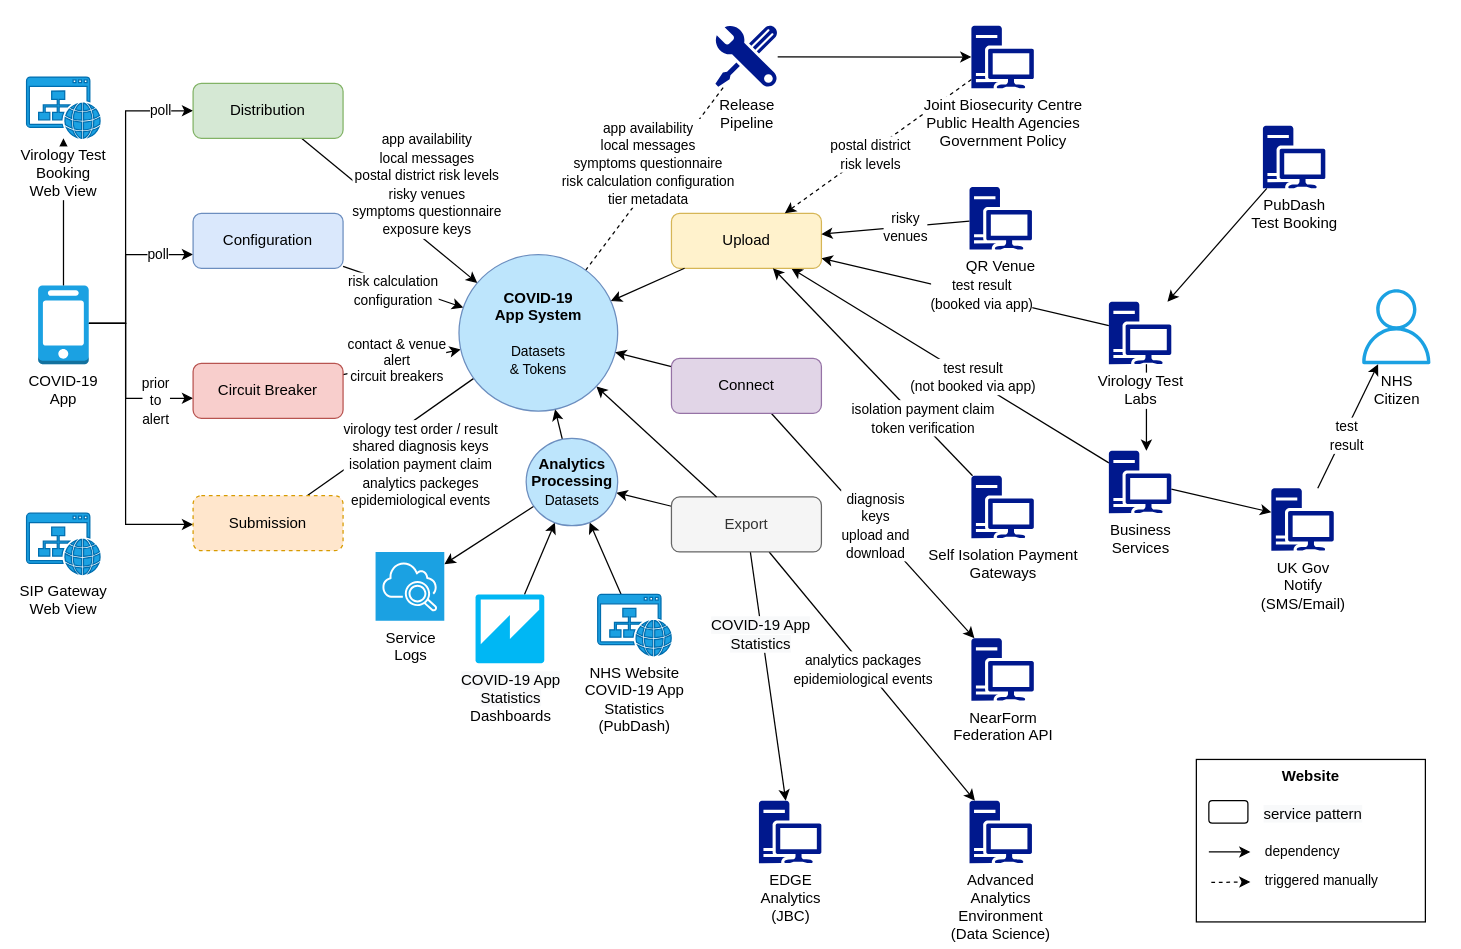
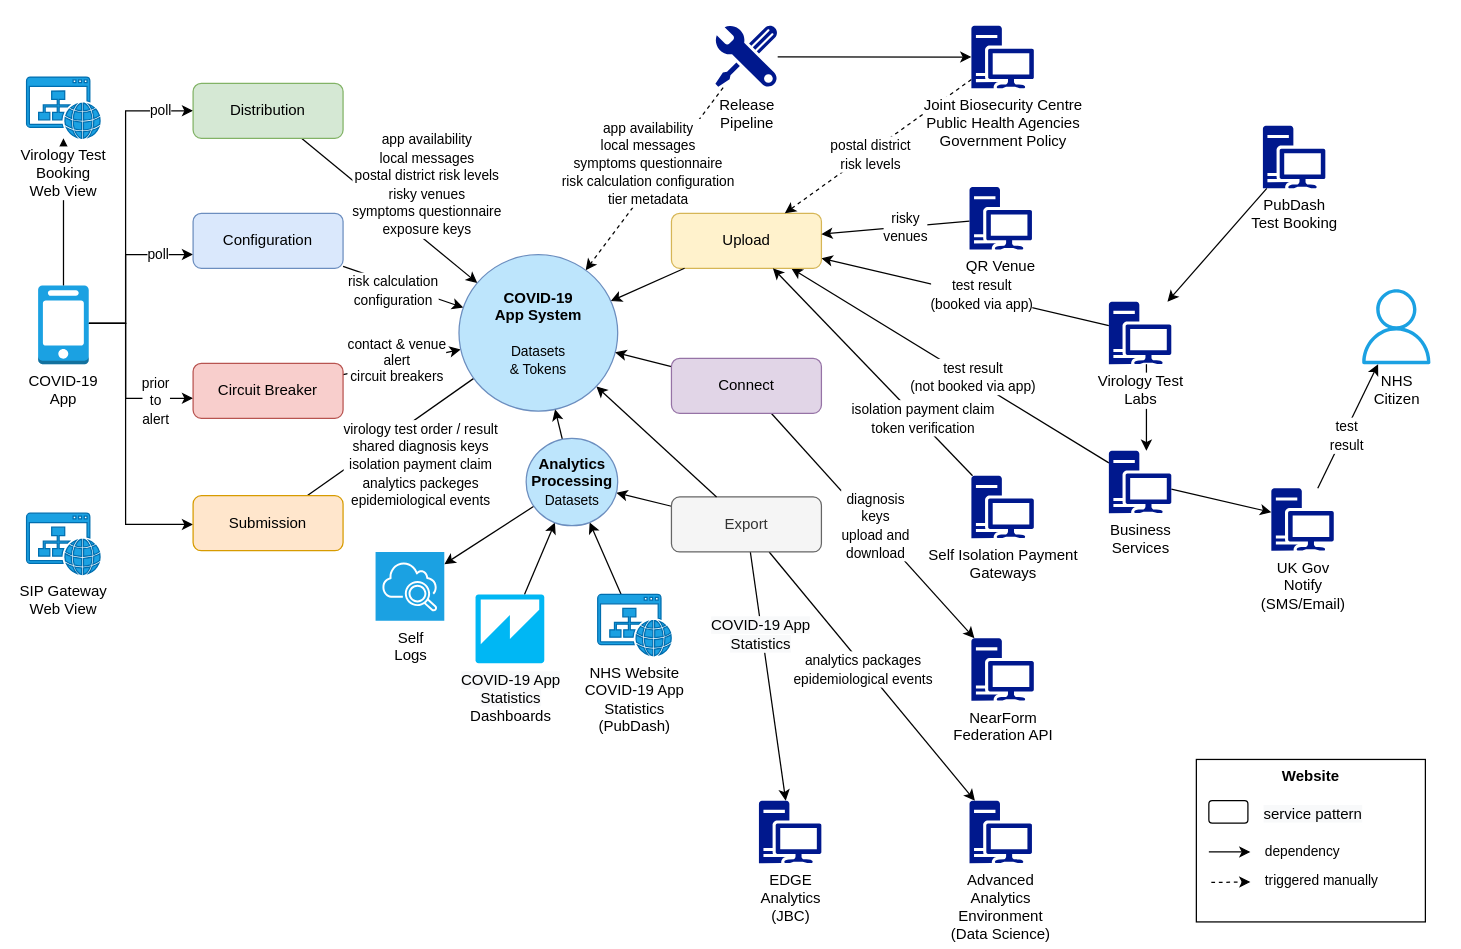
edge "Release Pipeline" -- "COVID-19 App System Datasets & Tokens": arrowhead none -> classic
node "Submission": style dashed -> solid
node "Service Logs": label "Service Logs" -> "Self Logs"
